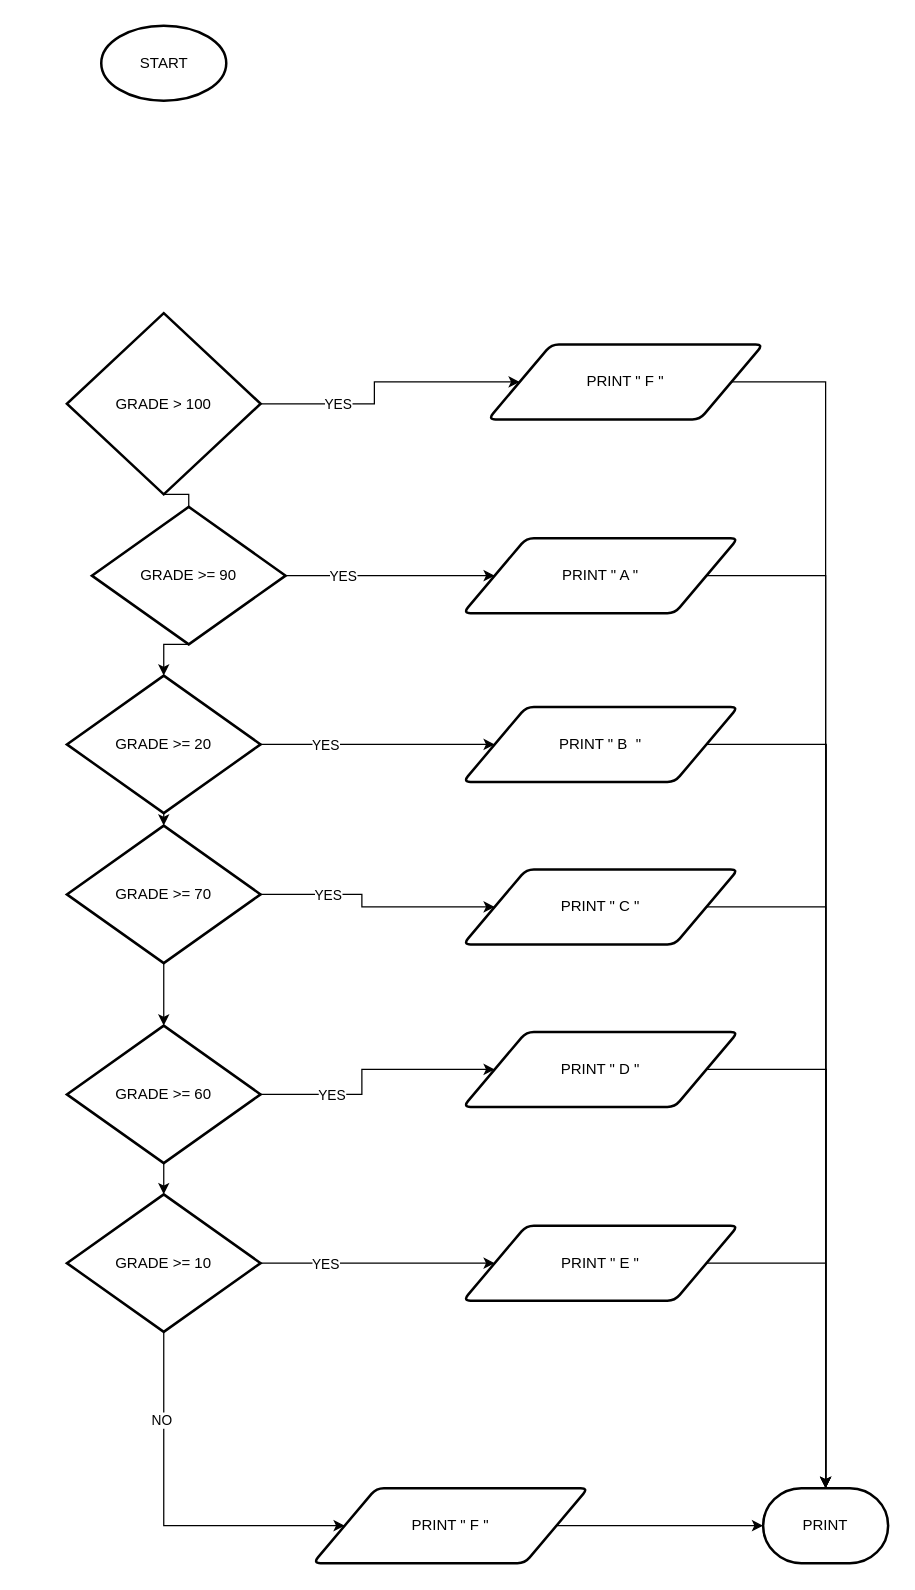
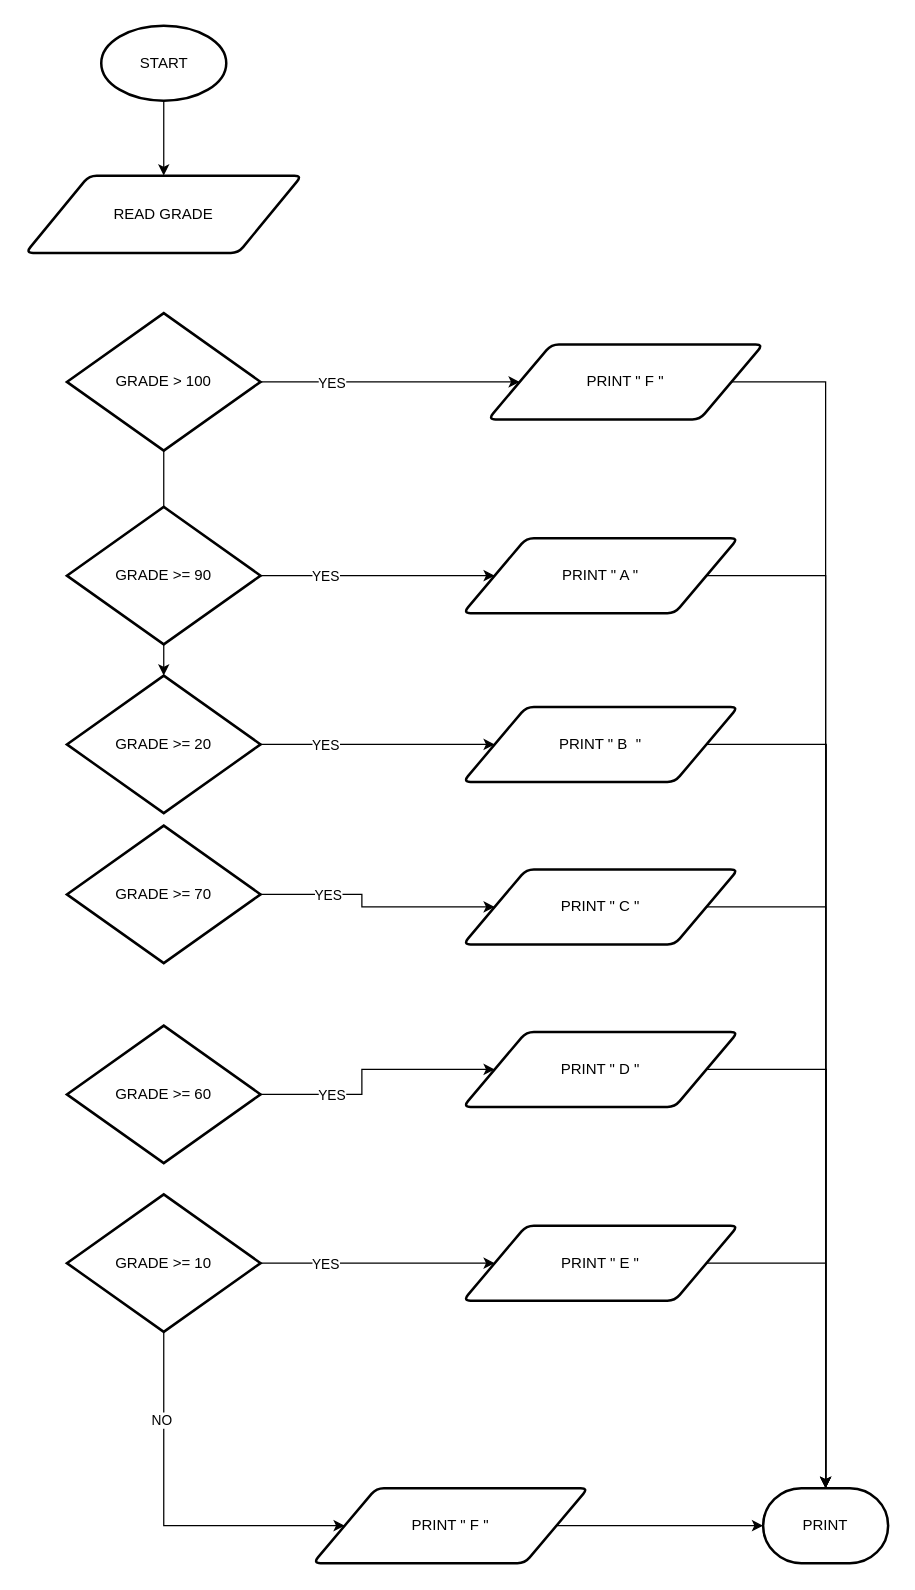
edge "START" -> "READ GRADE": added
node "READ GRADE": added
node "GRADE > 100": size 194x181 -> 194x138
node "GRADE >= 90": moved (189, 576) -> (164, 576)
edge "GRADE >= 20" -> "GRADE >= 70": removed
edge "GRADE >= 70" -> "GRADE >= 60": removed
edge "GRADE >= 60" -> "GRADE >= 10": removed
